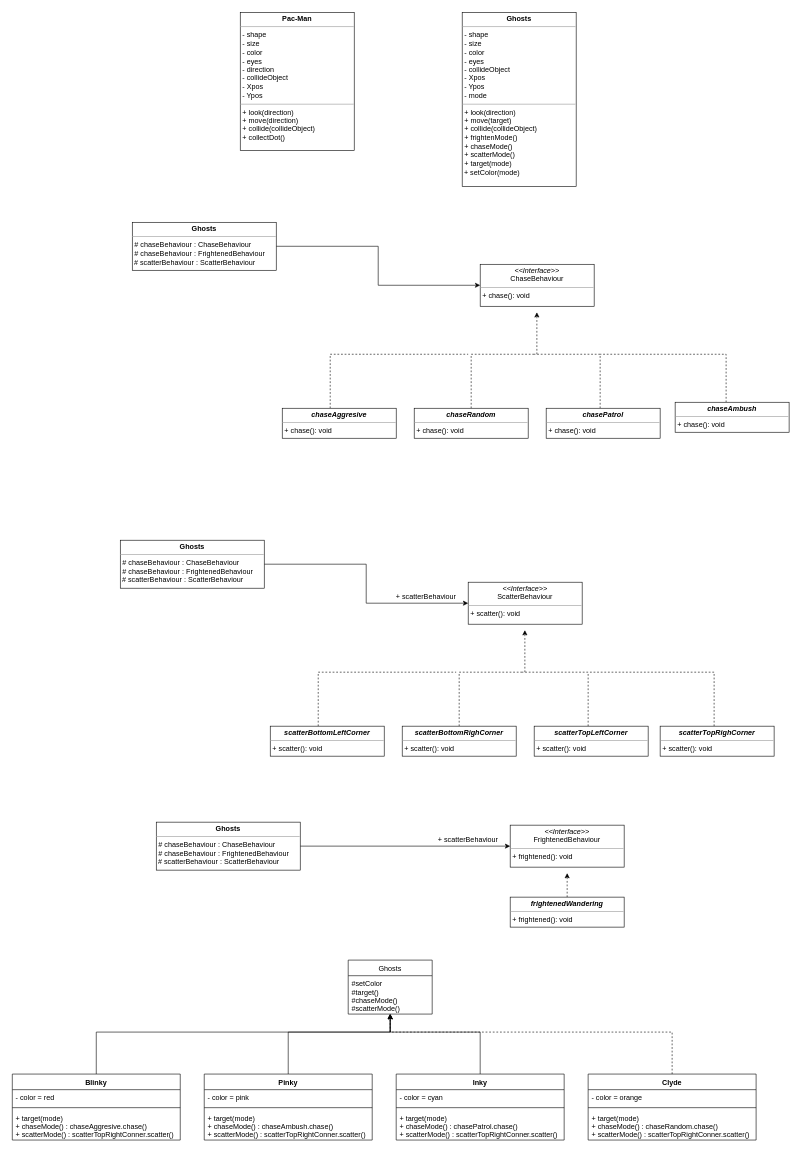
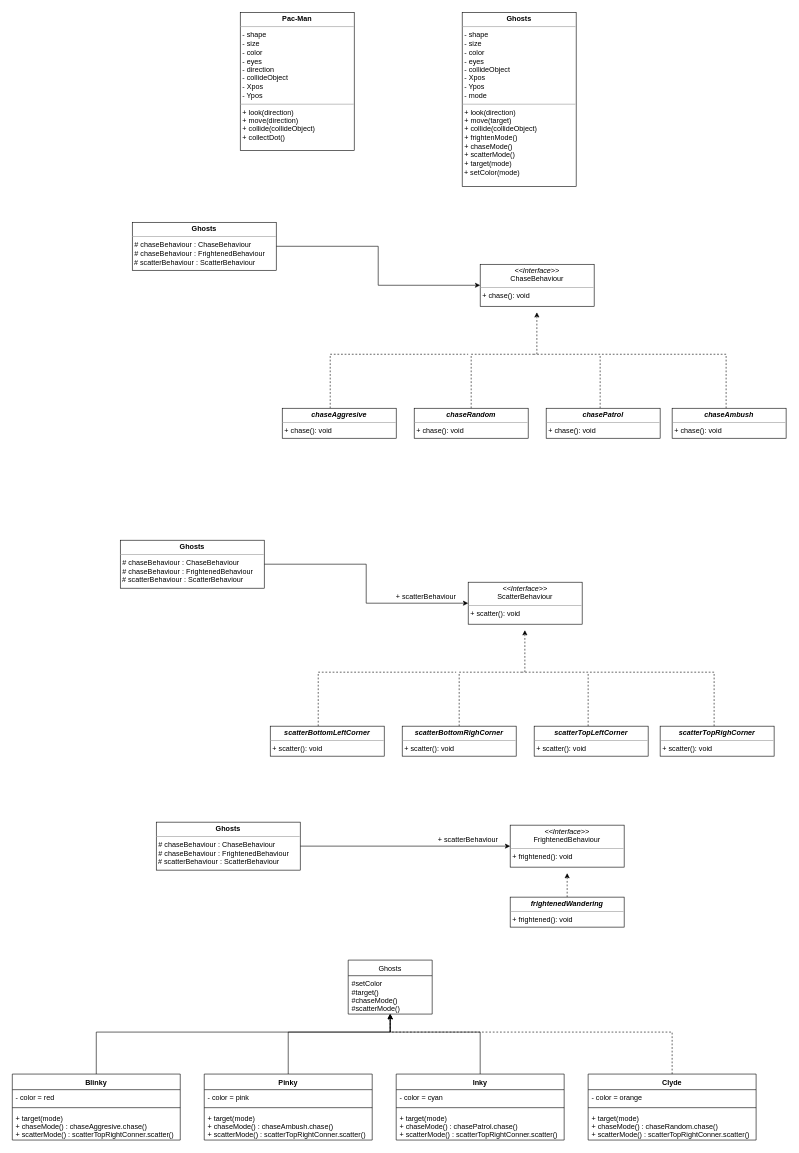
node "chaseAmbush + chase(): void": moved (732, 417) -> (729, 423)
